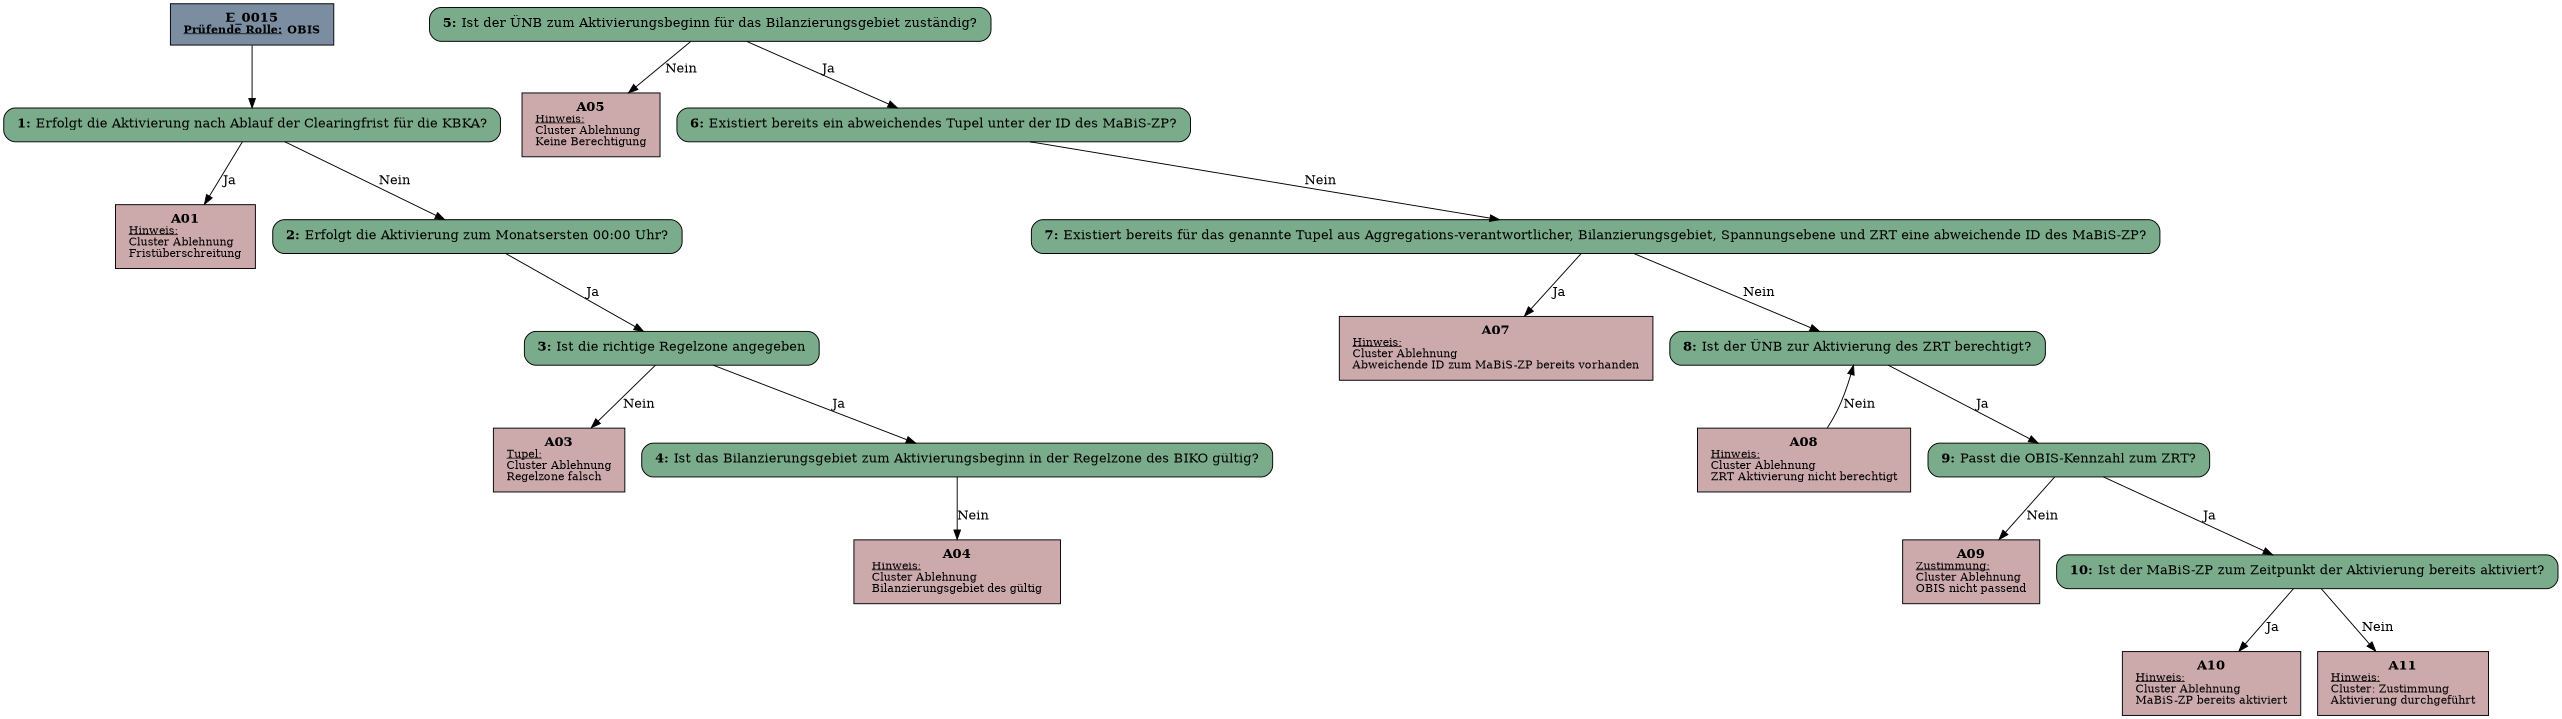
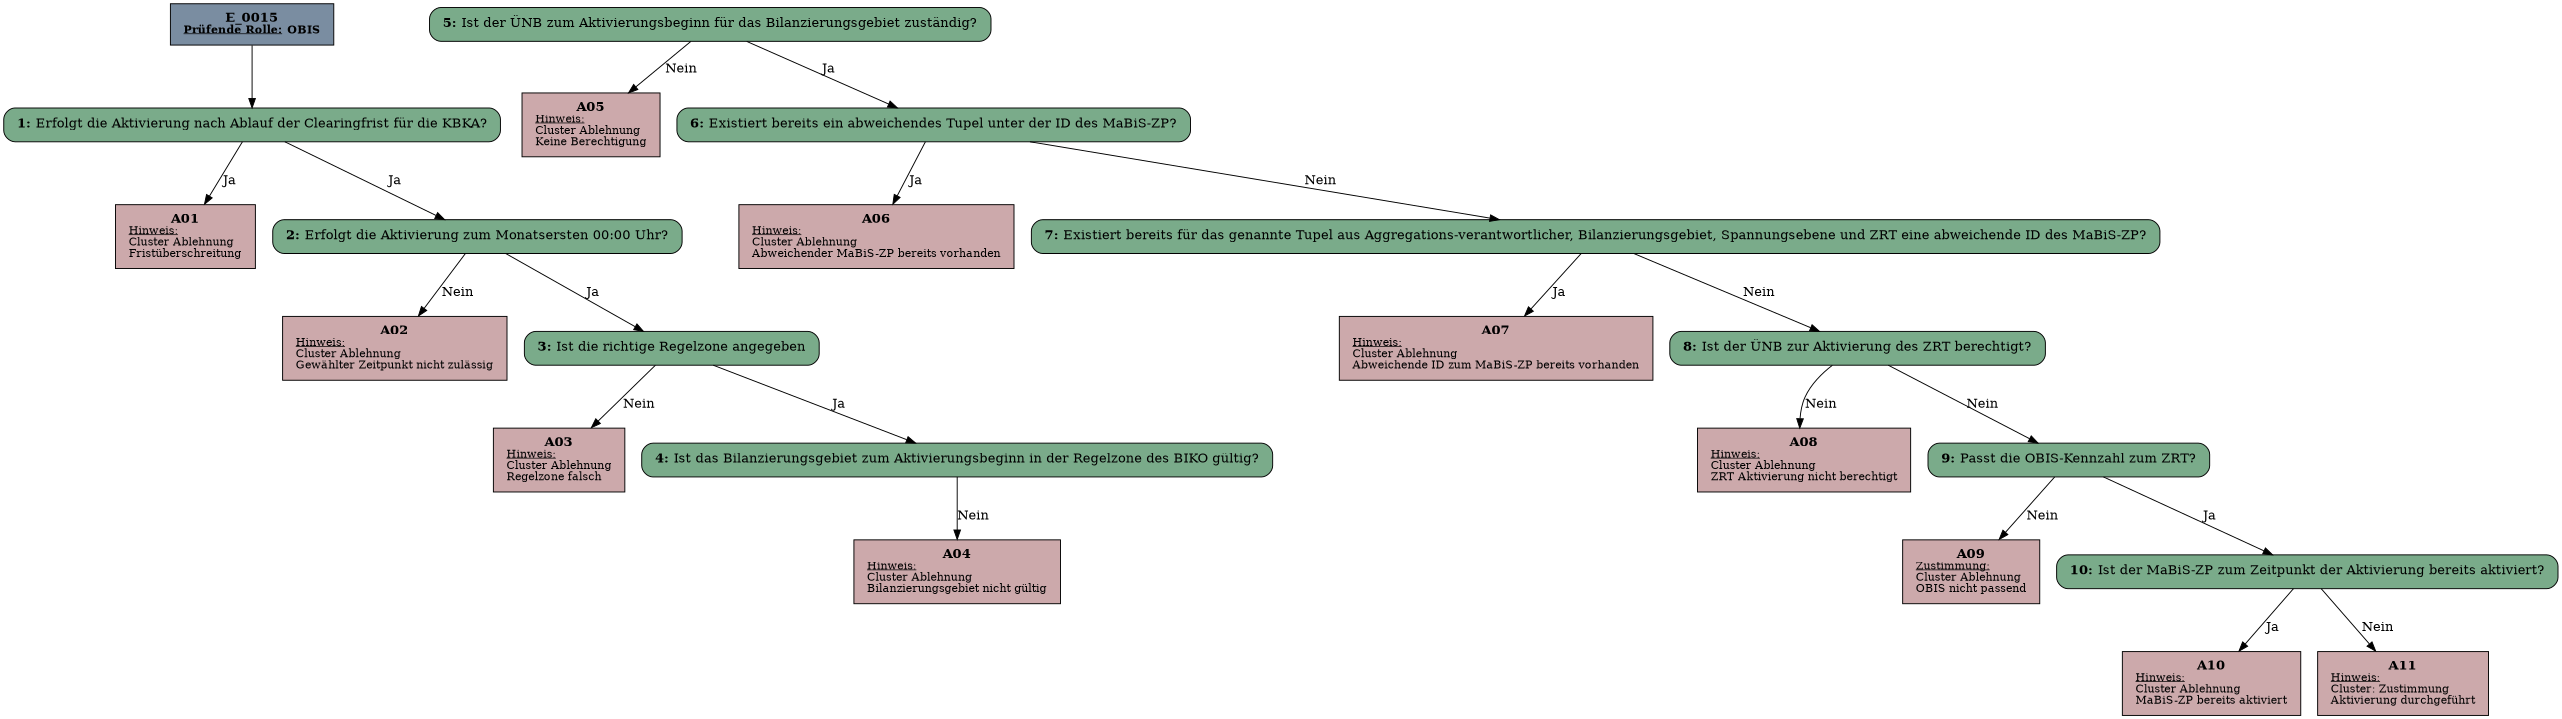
edge "1:" -> "2:": label "Nein" -> "Ja"
node "A06": added
node "A02": added
edge "A08" -> "8:": reversed
edge "8:" -> "9:": label "Ja" -> "Nein"
node "A03": text "Tupel:" -> "Hinweis:"
node "A04": text "Bilanzierungsgebiet des gültig" -> "Bilanzierungsgebiet nicht gültig"
